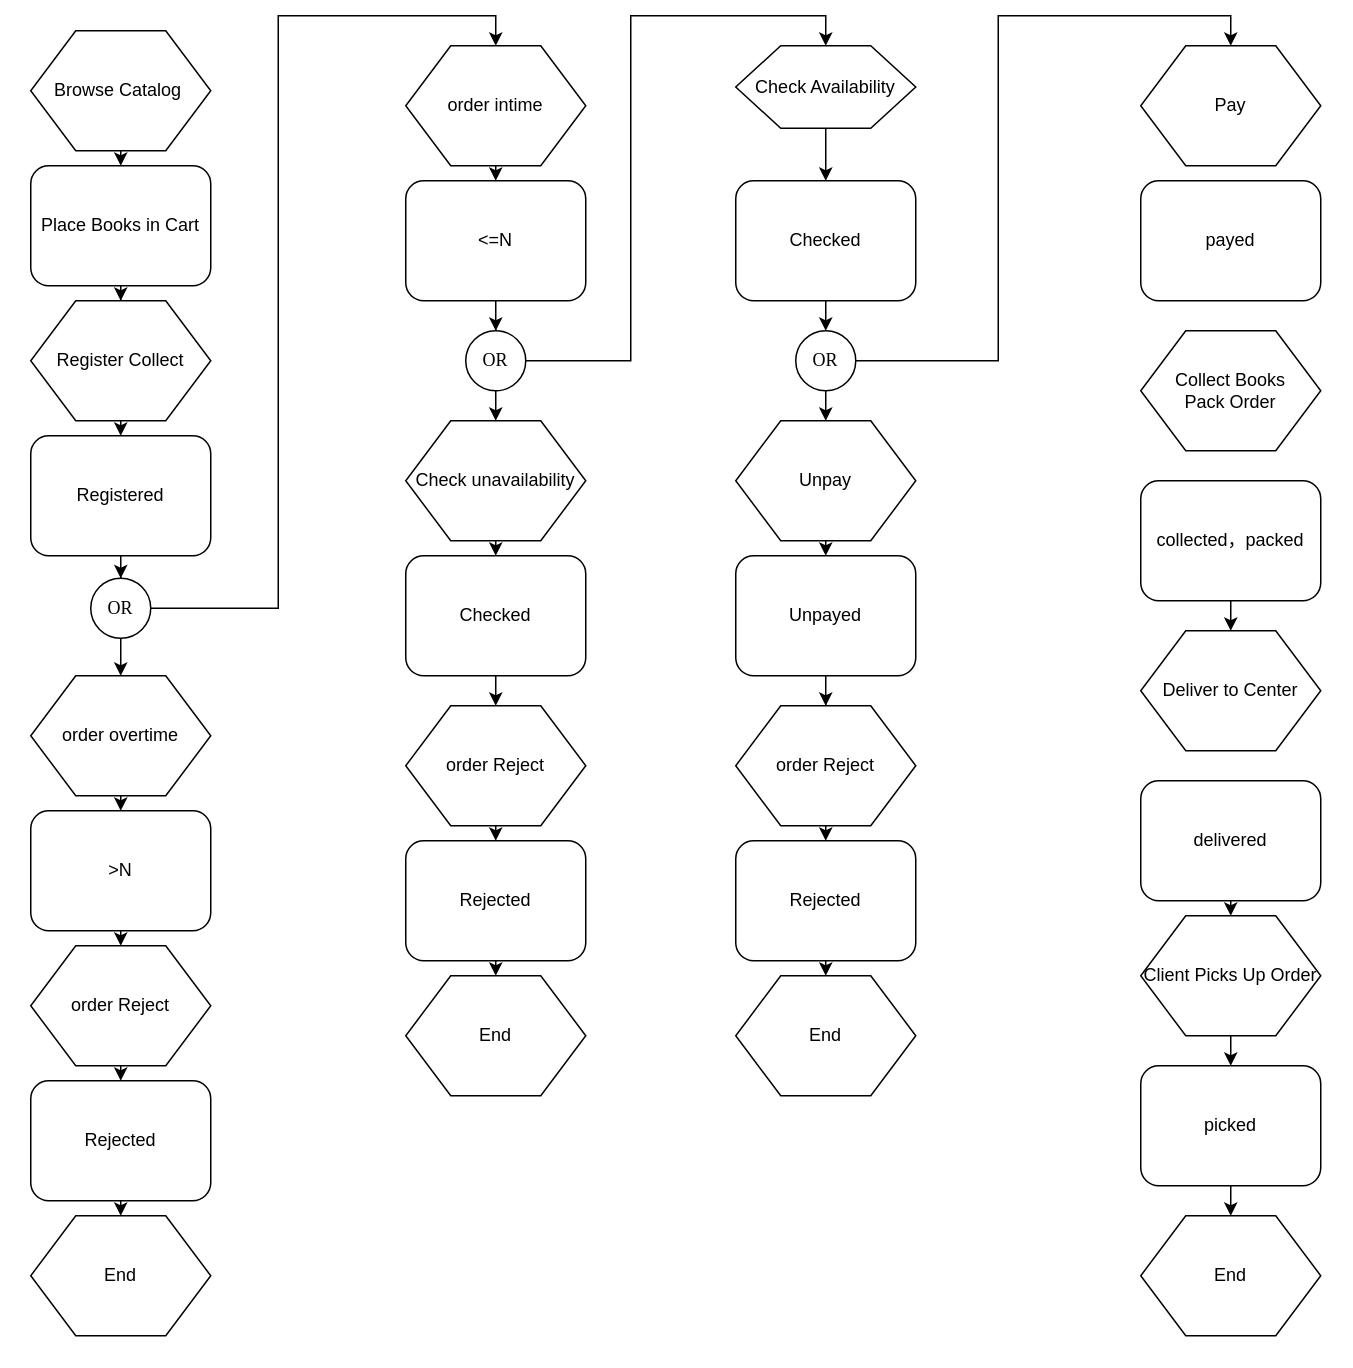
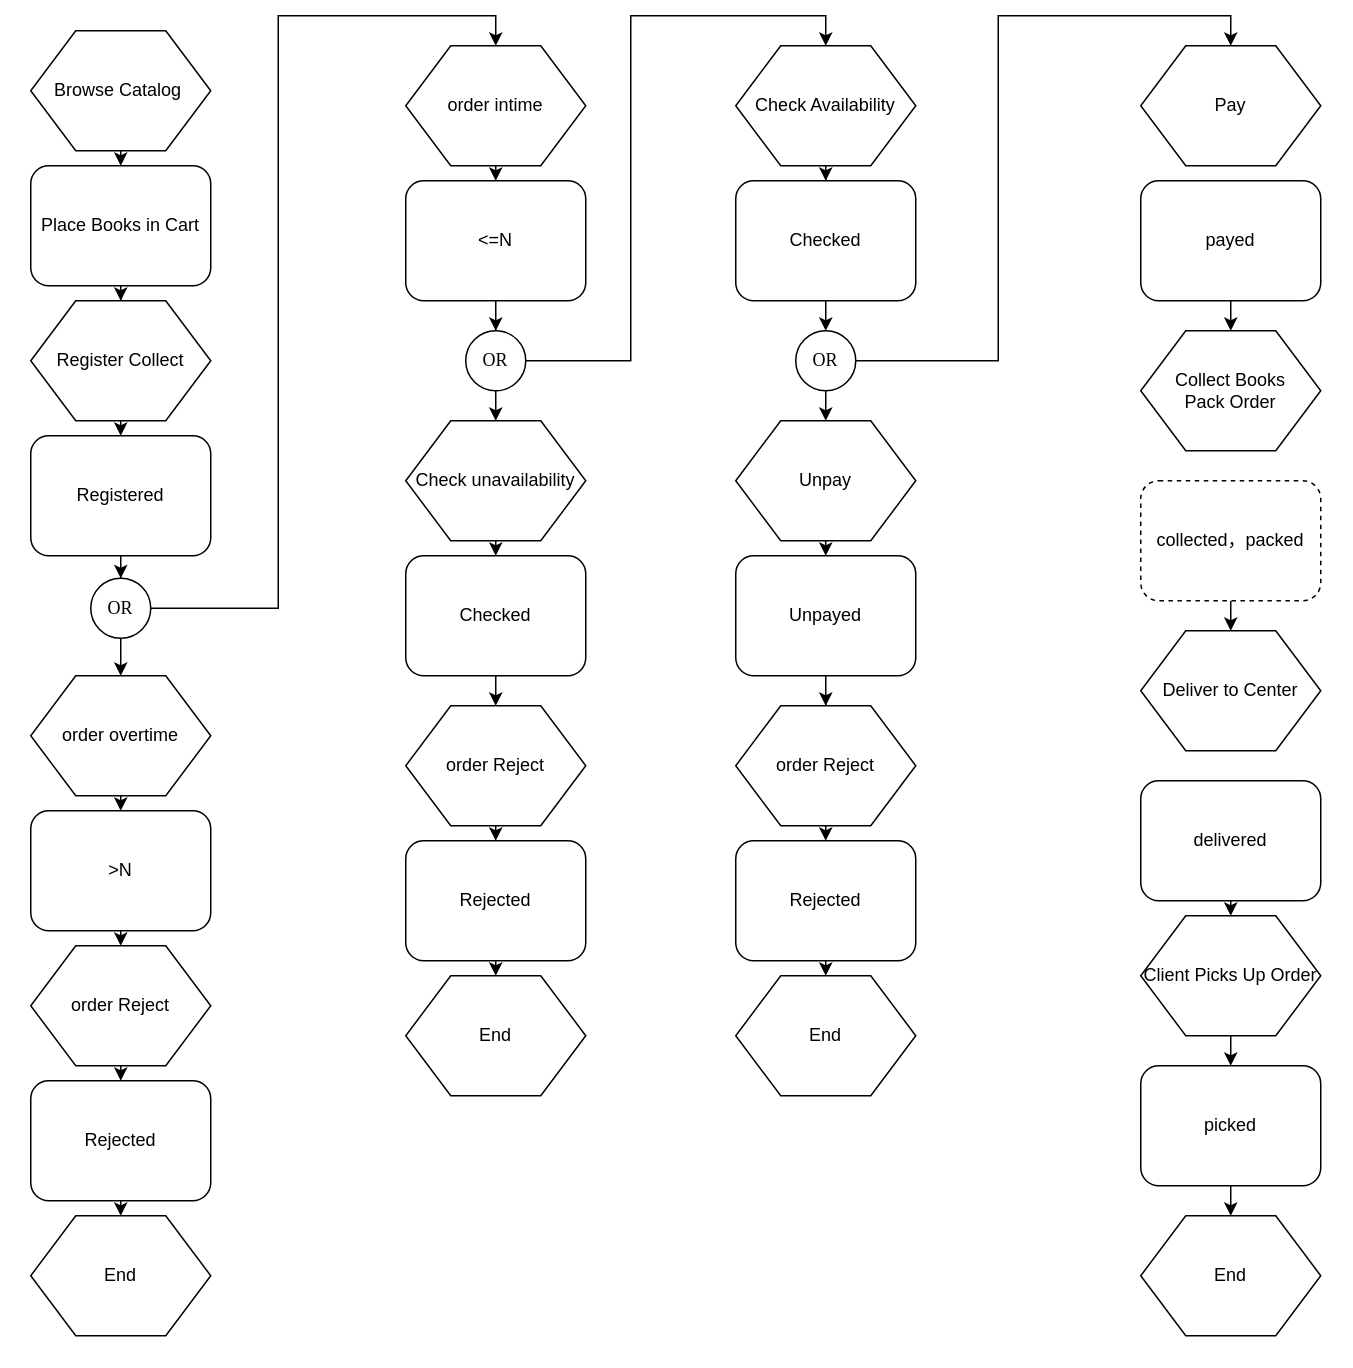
node "Check Availability": size 180x83 -> 180x120
edge "payed" -> "Collect Books Pack Order": added
node "collected，packed": style solid -> dashed
